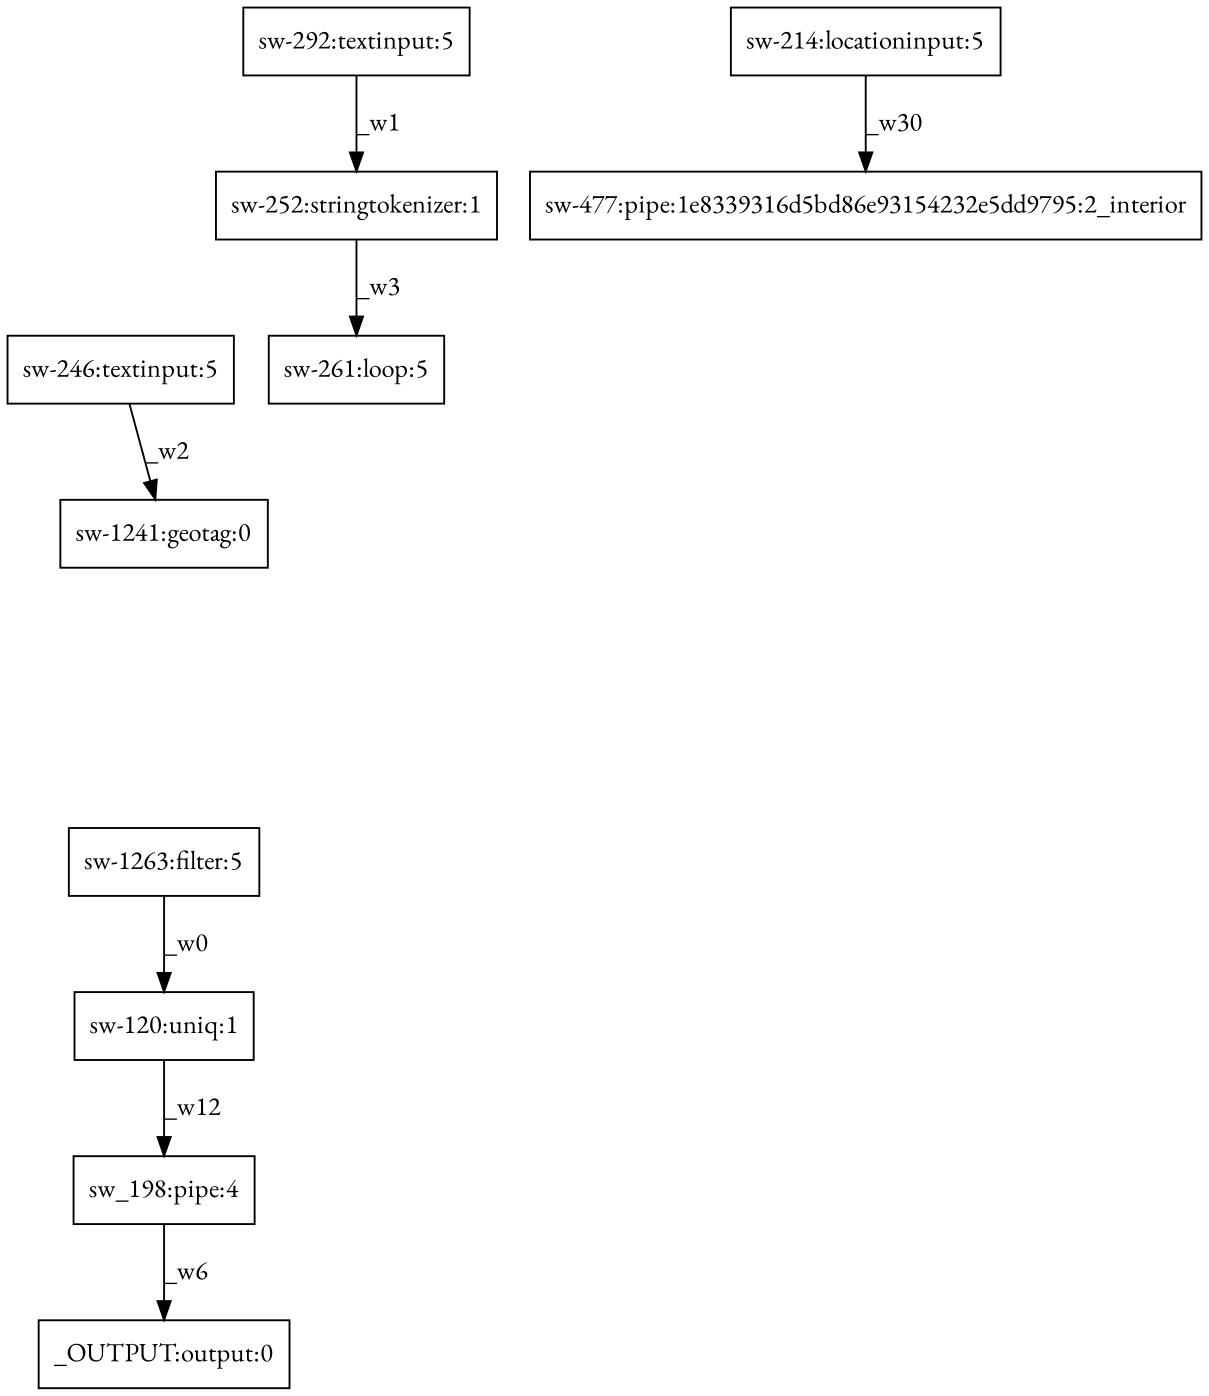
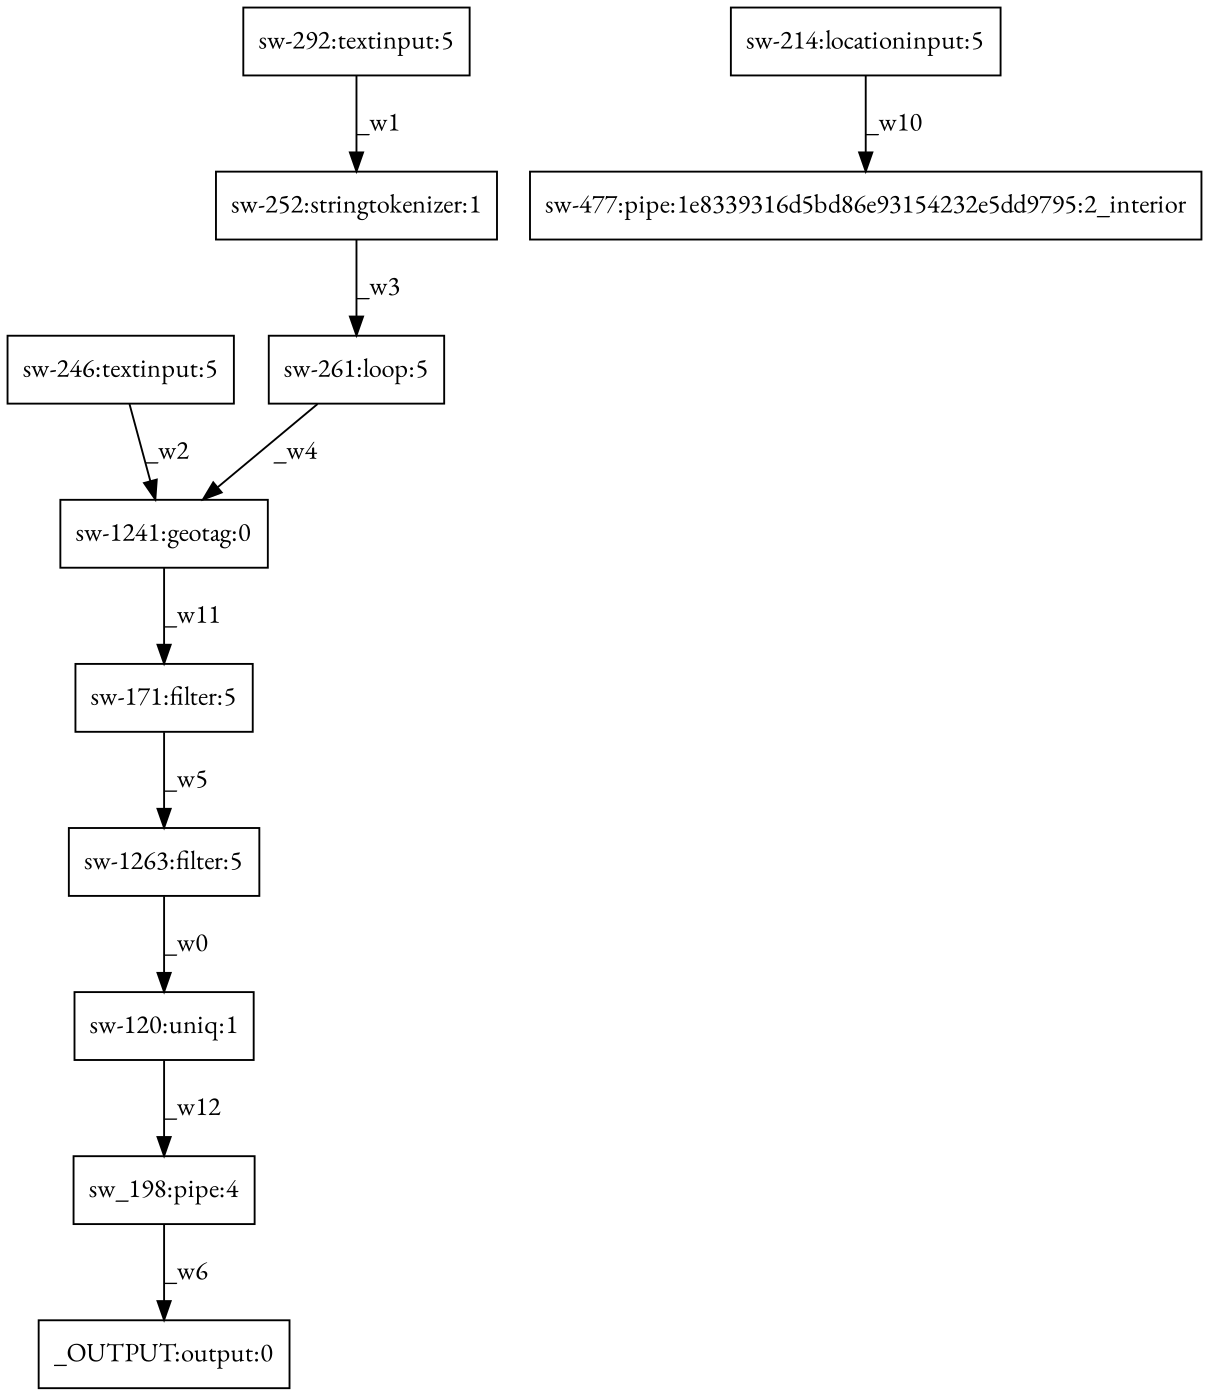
edge "sw-214:locationinput:5" -> "sw-477:pipe:1e8339316d5bd86e93154232e5dd9795:2_interior": label "_w30" -> "_w10"
edge "sw-261:loop:5" -> "sw-1241:geotag:0": added, label "_w4"
node "sw-171:filter:5": added
